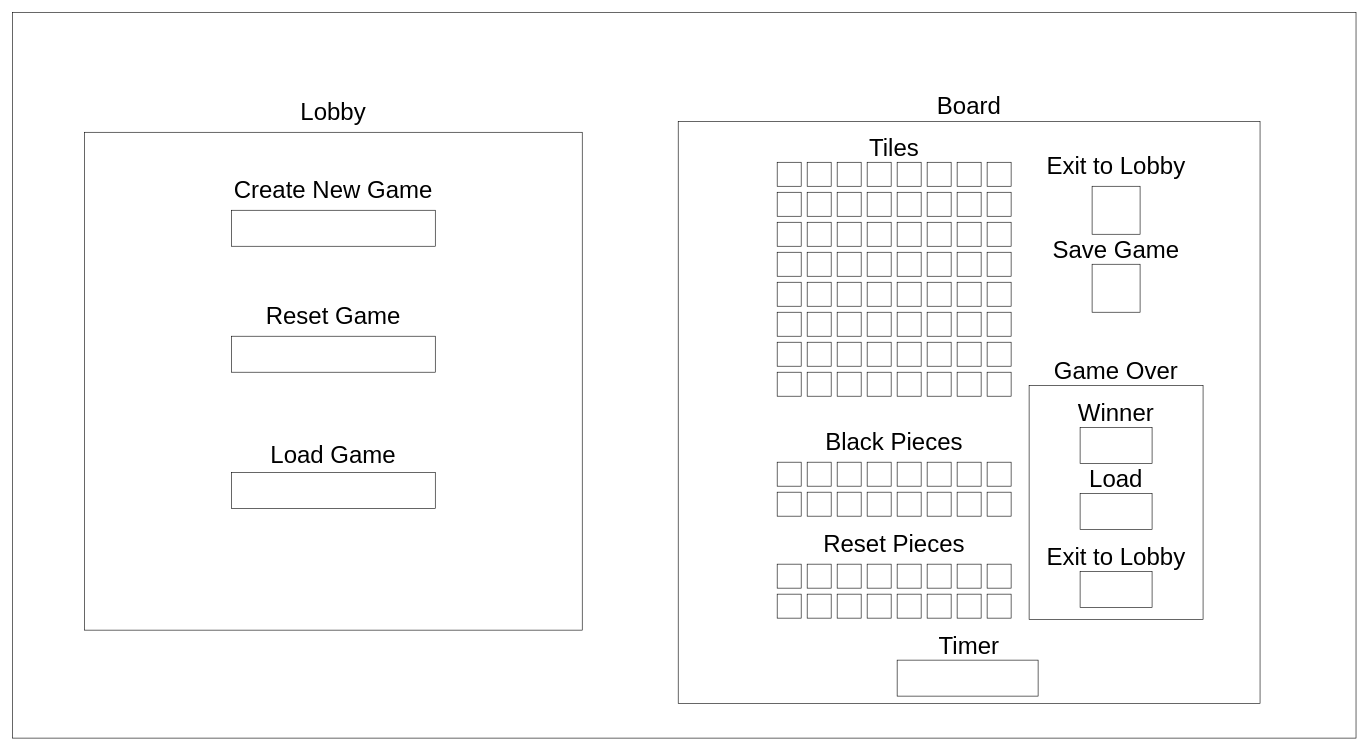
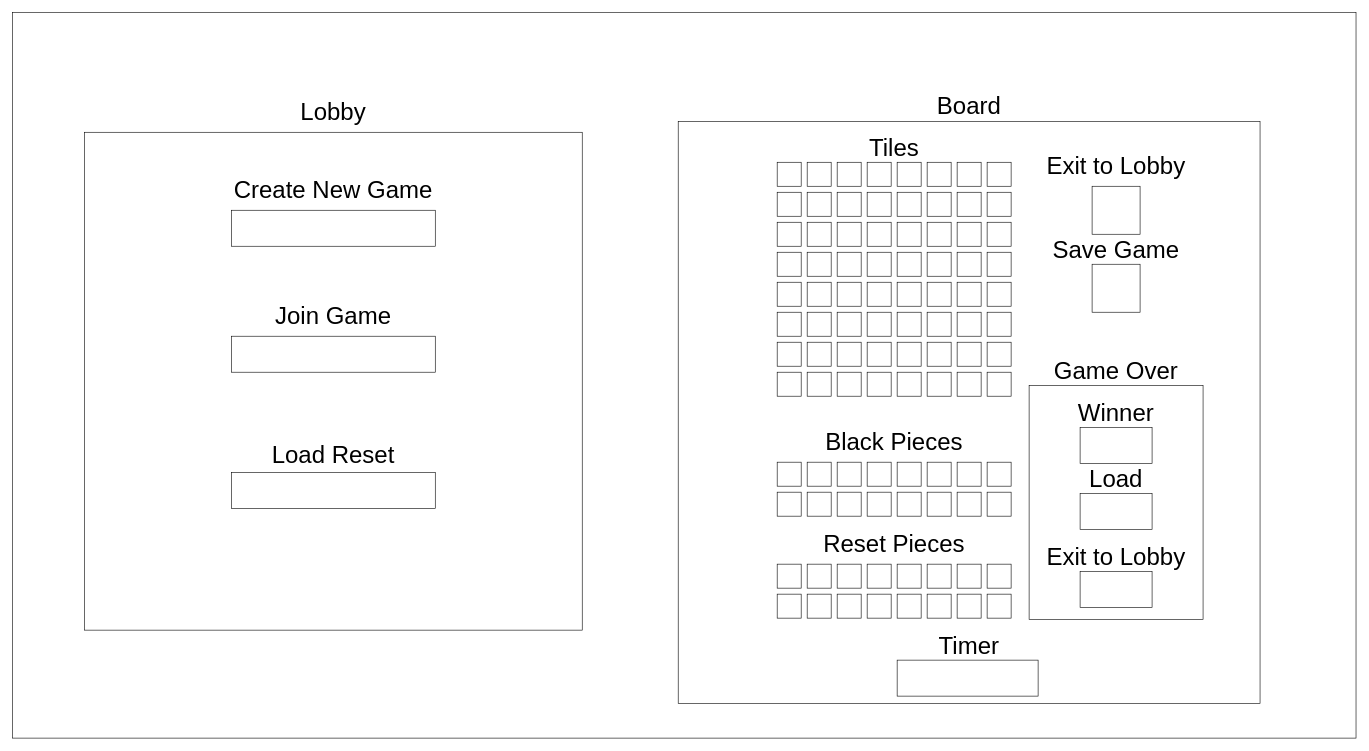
node "Reset Game": label "Reset Game" -> "Join Game"
node "Load Game": label "Load Game" -> "Load Reset"
